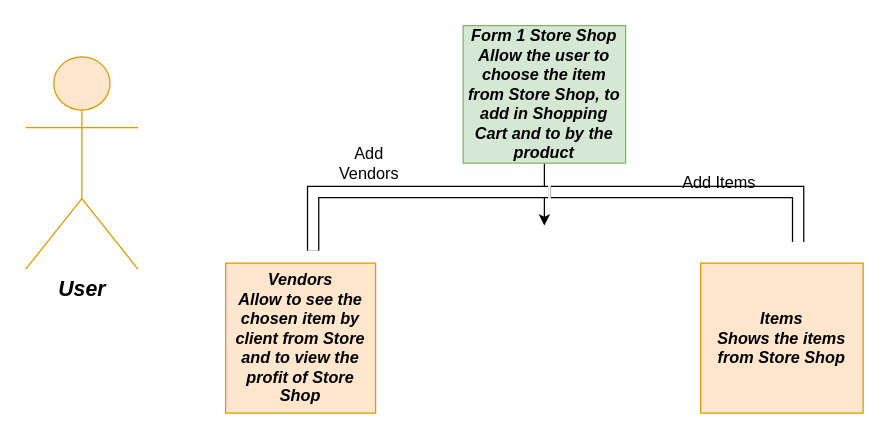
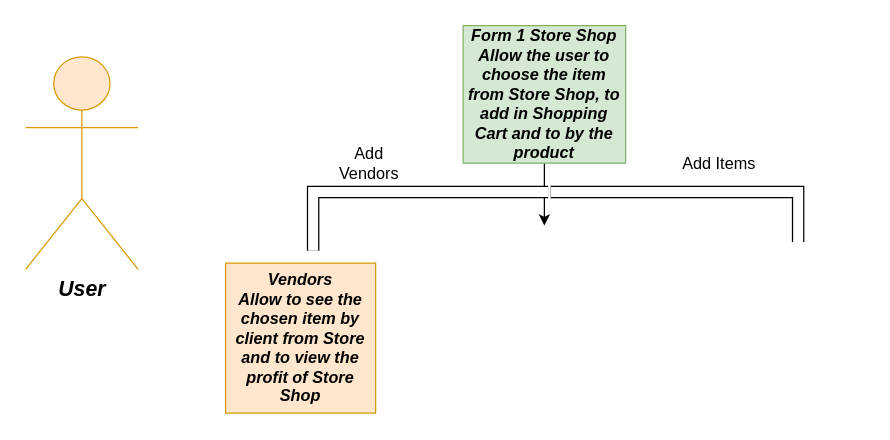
node "Add Items": moved (719, 182) -> (719, 163)
node "Items Shows the items from Store Shop": removed
